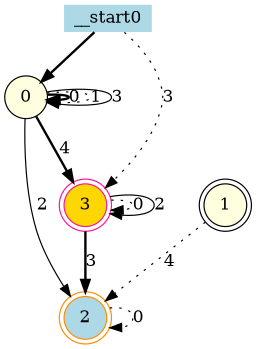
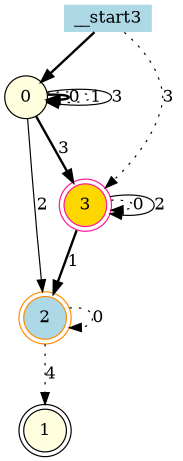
node "__start0": label "__start0" -> "__start3"
edge "0" -> "3": label "4" -> "3"
edge "1" -> "2": reversed
edge "3" -> "2": label "3" -> "1"
